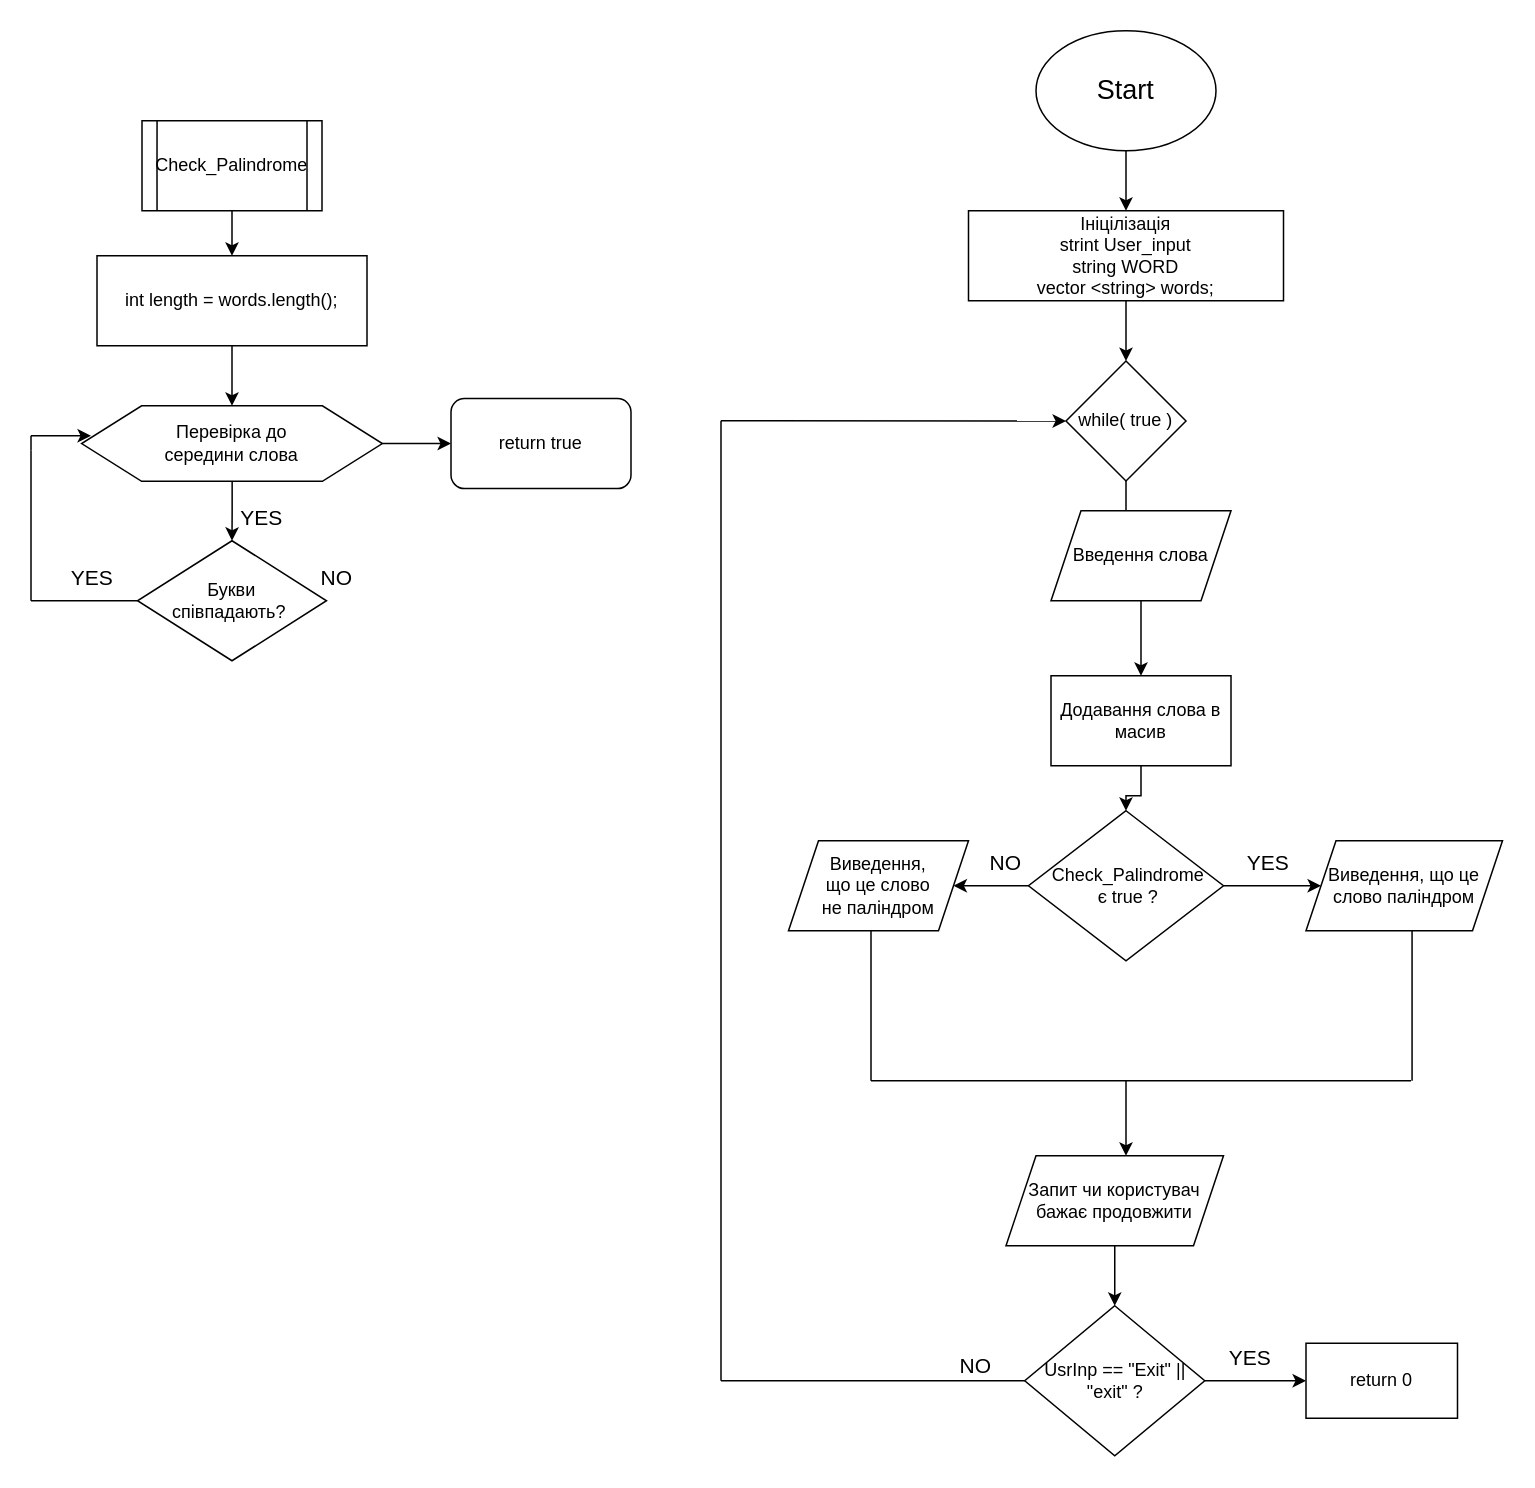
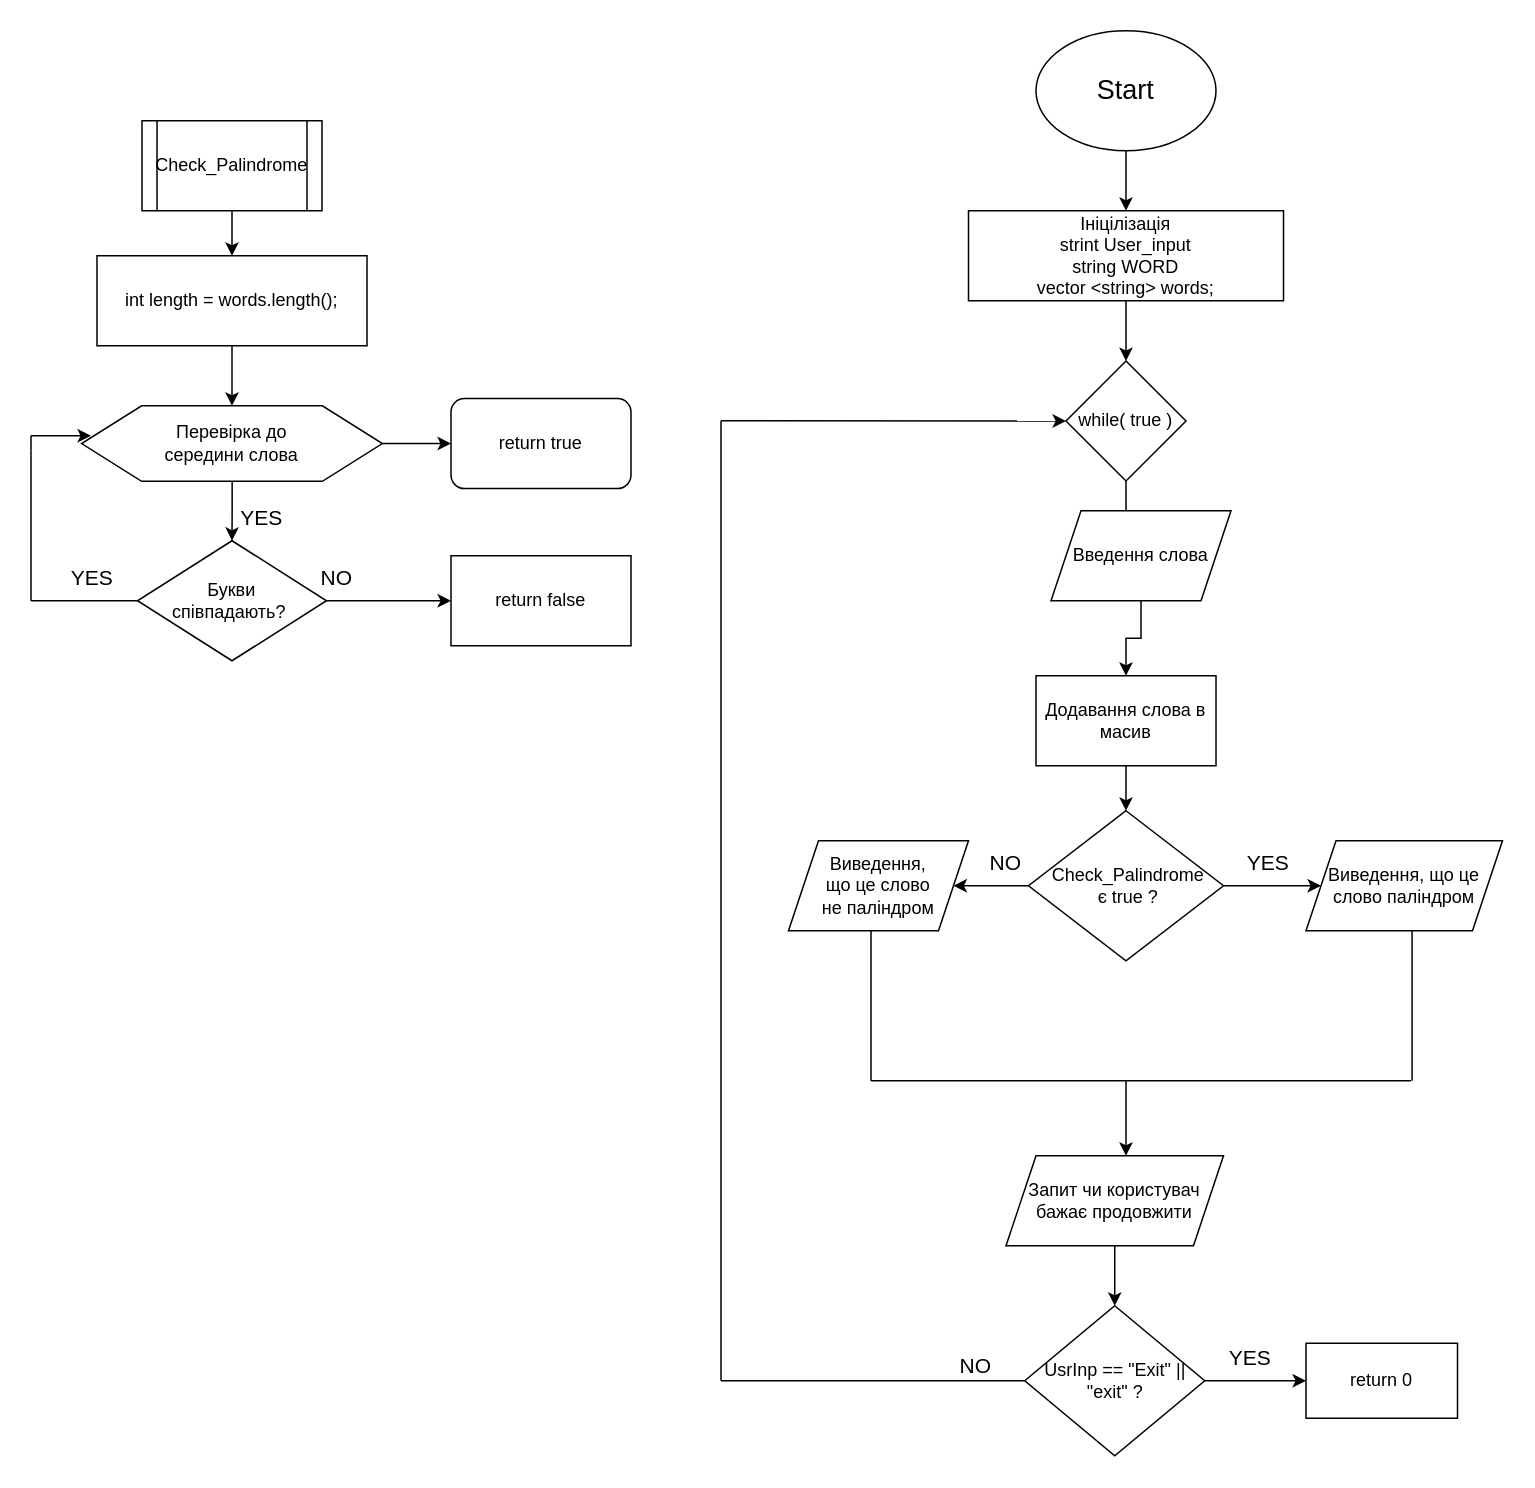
edge "Букви співпадають?" -> "return false": added
node "return false": added
node "Додавання слова в масив": moved (1141, 721) -> (1126, 721)
